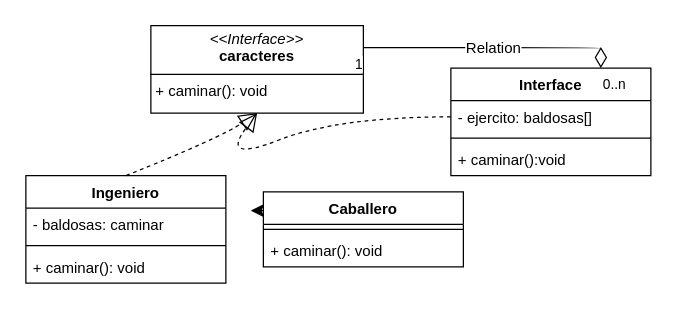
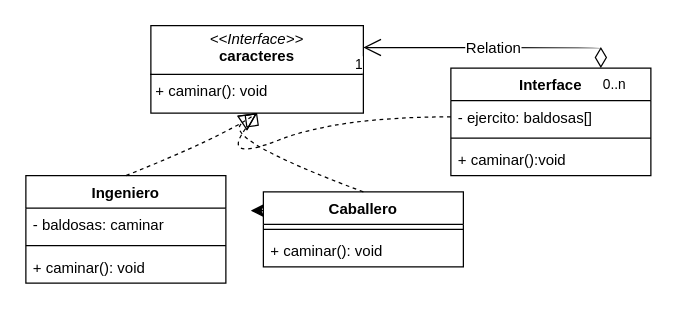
edge "<<Interface>> caracteres + caminar(): void" -> "Interface": arrowhead none -> open
edge "- ejercito: baldosas[]" -> "<<Interface>> caracteres + caminar(): void": arrowhead block -> diamond
edge "Ingeniero" -> "<<Interface>> caracteres + caminar(): void": arrowhead block -> open
edge "Caballero" -> "<<Interface>> caracteres + caminar(): void": added
